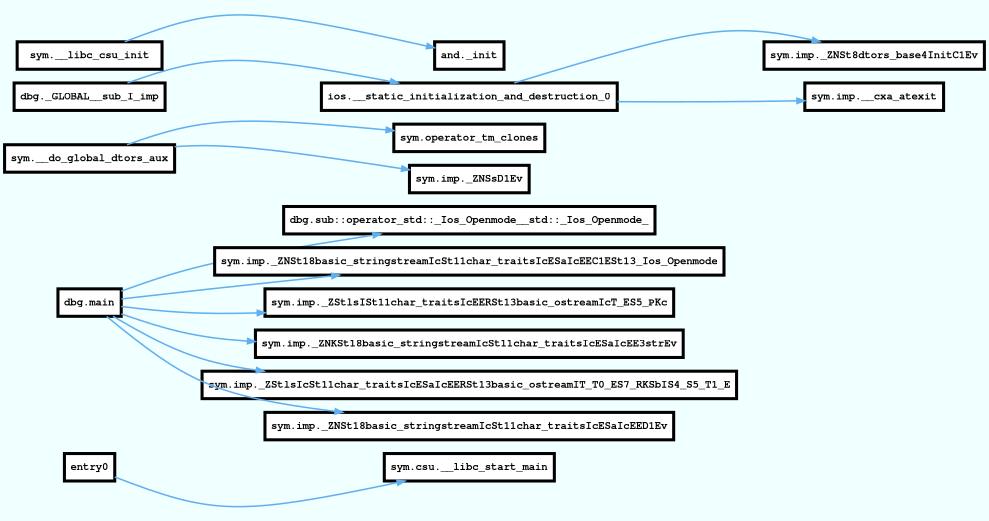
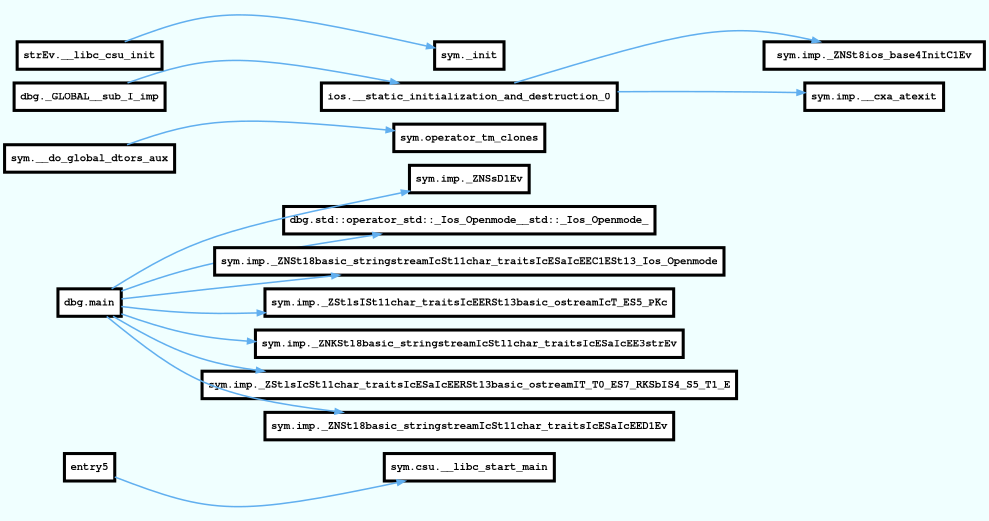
node "sym.__libc_csu_init": label "sym.__libc_csu_init" -> "strEv.__libc_csu_init"
node "and._init": label "and._init" -> "sym._init"
node "sym.imp._ZNSt8dtors_base4InitC1Ev": label "sym.imp._ZNSt8dtors_base4InitC1Ev" -> "sym.imp._ZNSt8ios_base4InitC1Ev"
edge "sym.imp.__cxa_atexit" -> "ios.__static_initialization_and_destruction_0": reversed
edge "sym.__do_global_dtors_aux" -> "sym.imp._ZNSsD1Ev": now "dbg.main" -> "sym.imp._ZNSsD1Ev"
node "dbg.sub::operator_std::_Ios_Openmode__std::_Ios_Openmode_": label "dbg.sub::operator_std::_Ios_Openmode__std::_Ios_Openmode_" -> "dbg.std::operator_std::_Ios_Openmode__std::_Ios_Openmode_"
node "entry0": label "entry0" -> "entry5"
